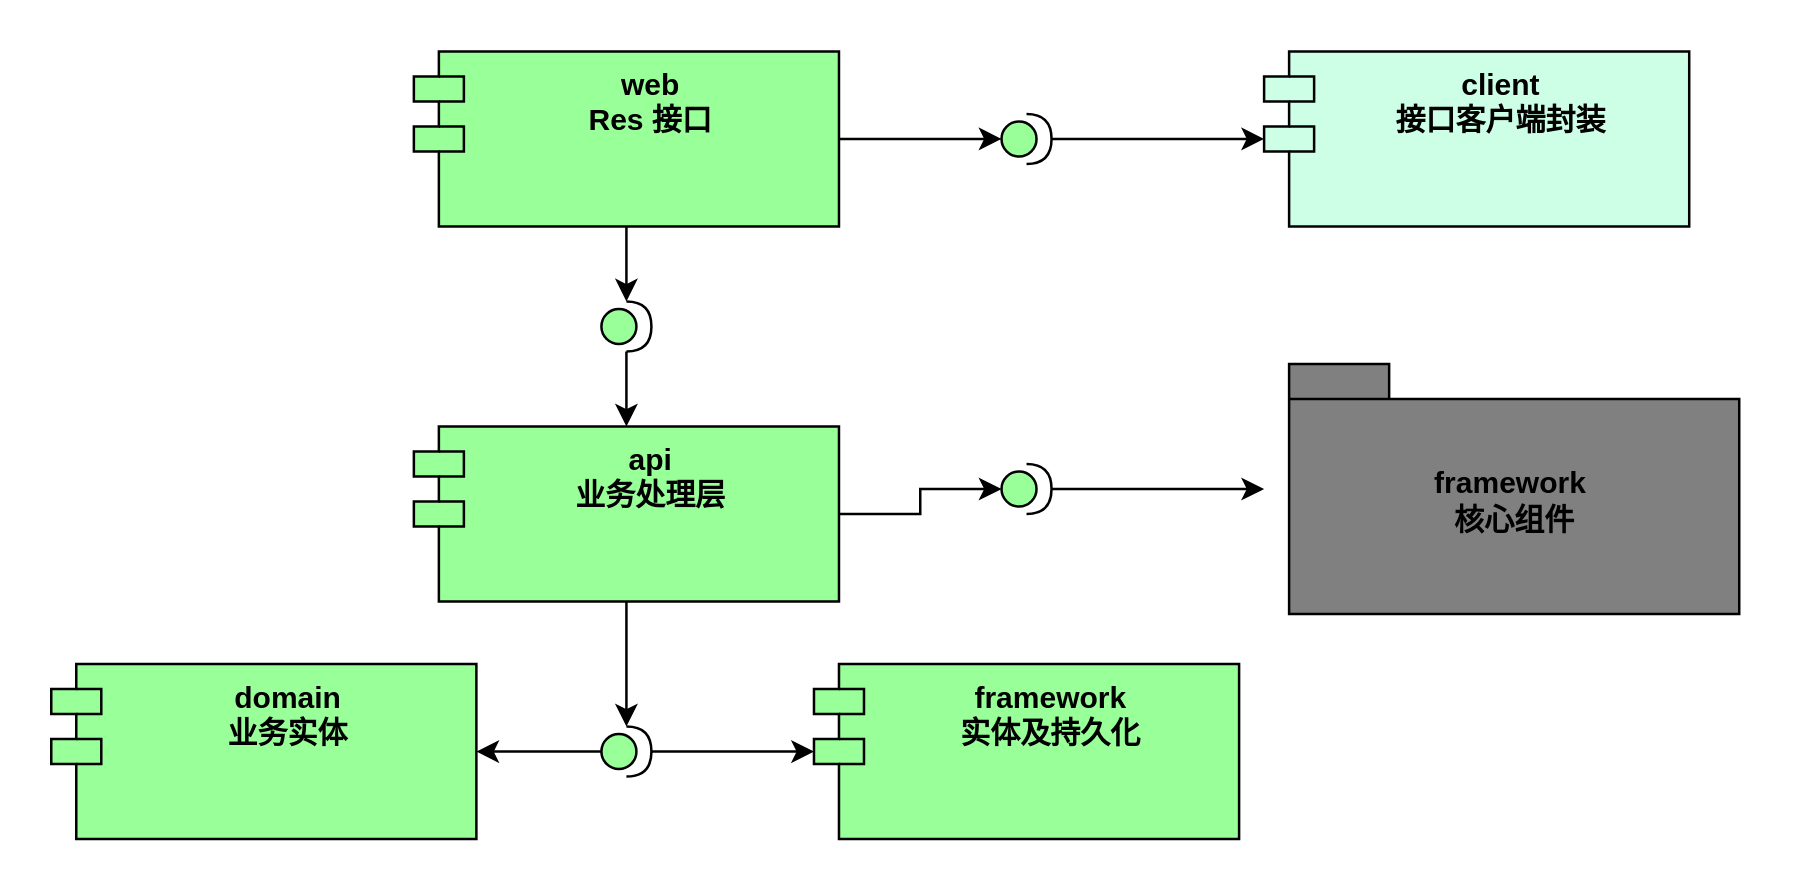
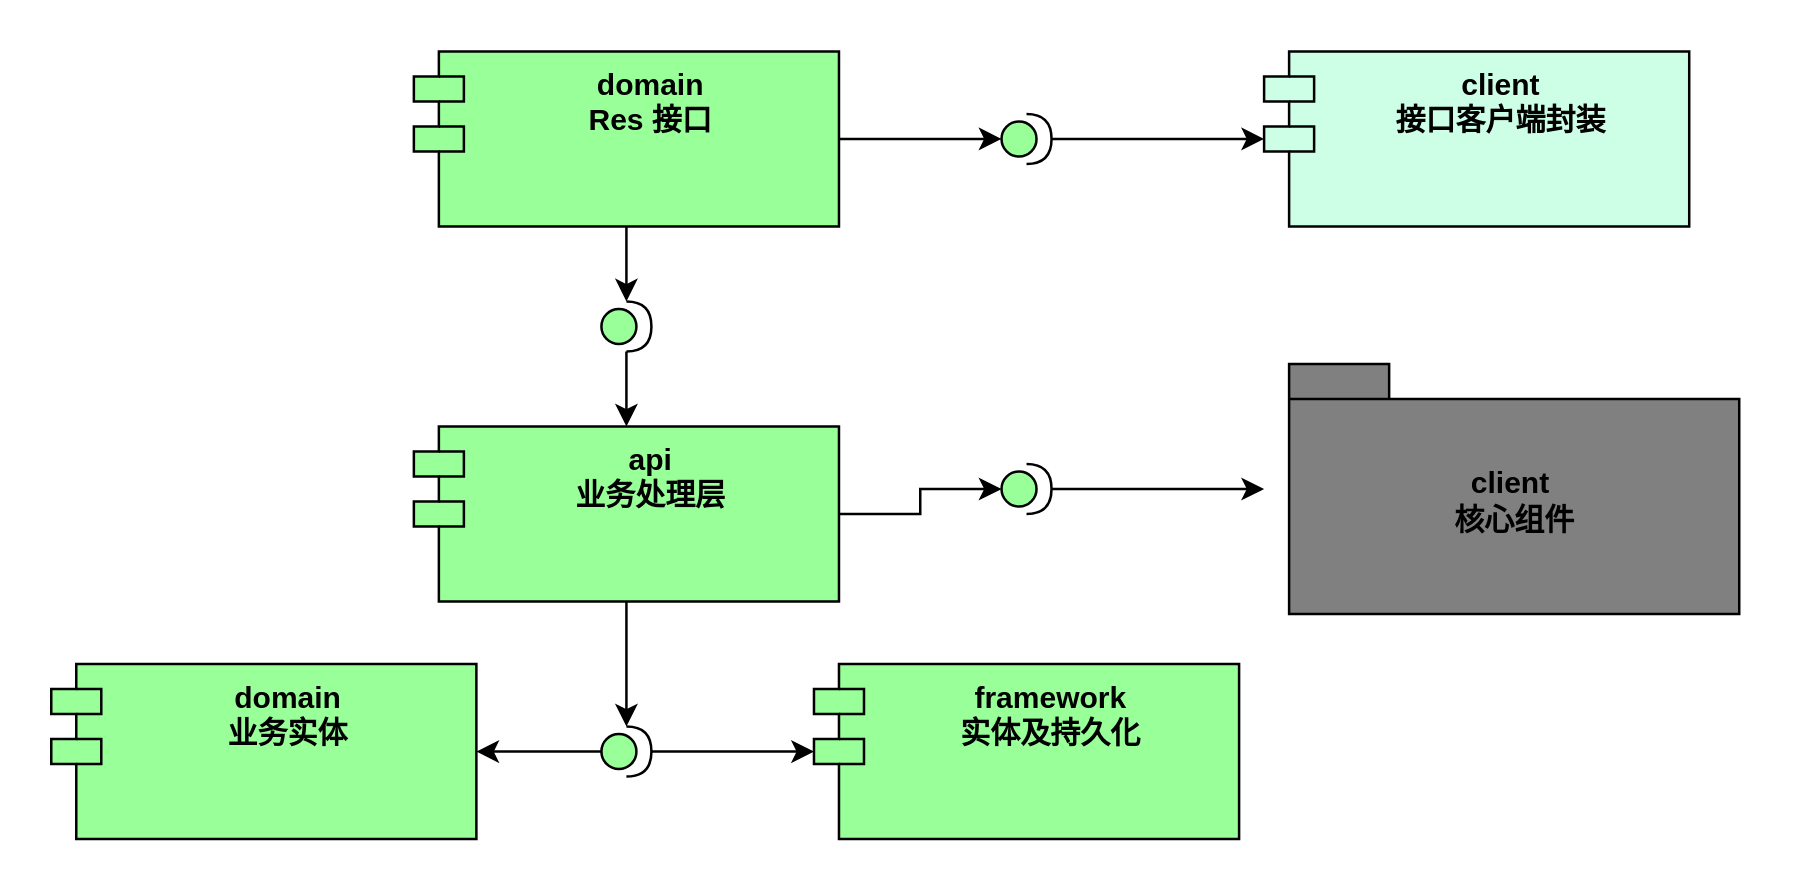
node "web Res 接口": label "web Res 接口" -> "domain Res 接口"
node "framework 核心组件": label "framework 核心组件" -> "client 核心组件"
